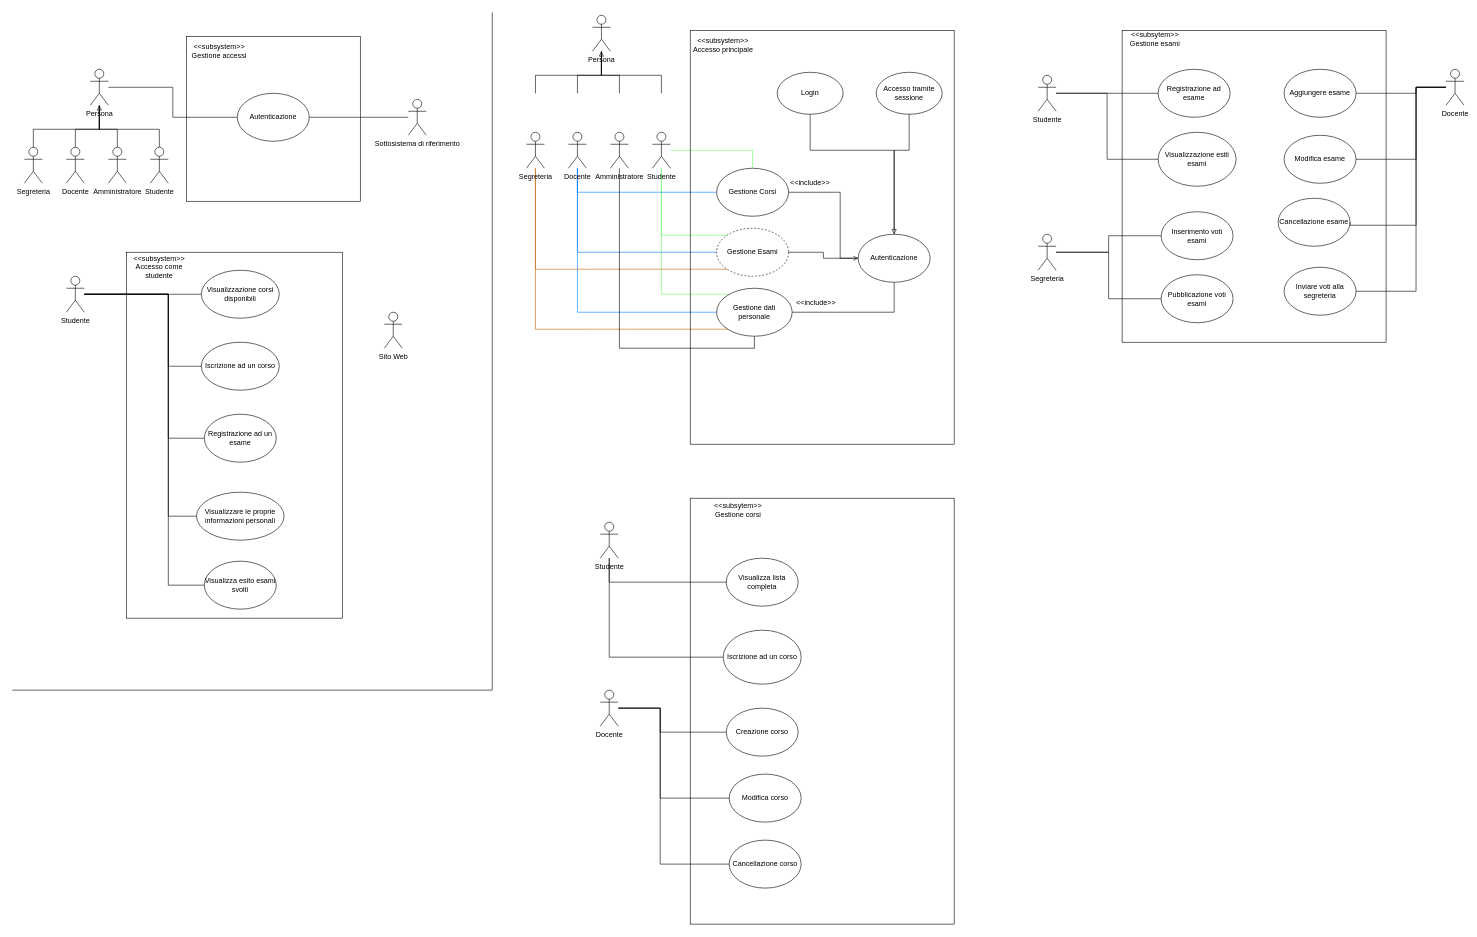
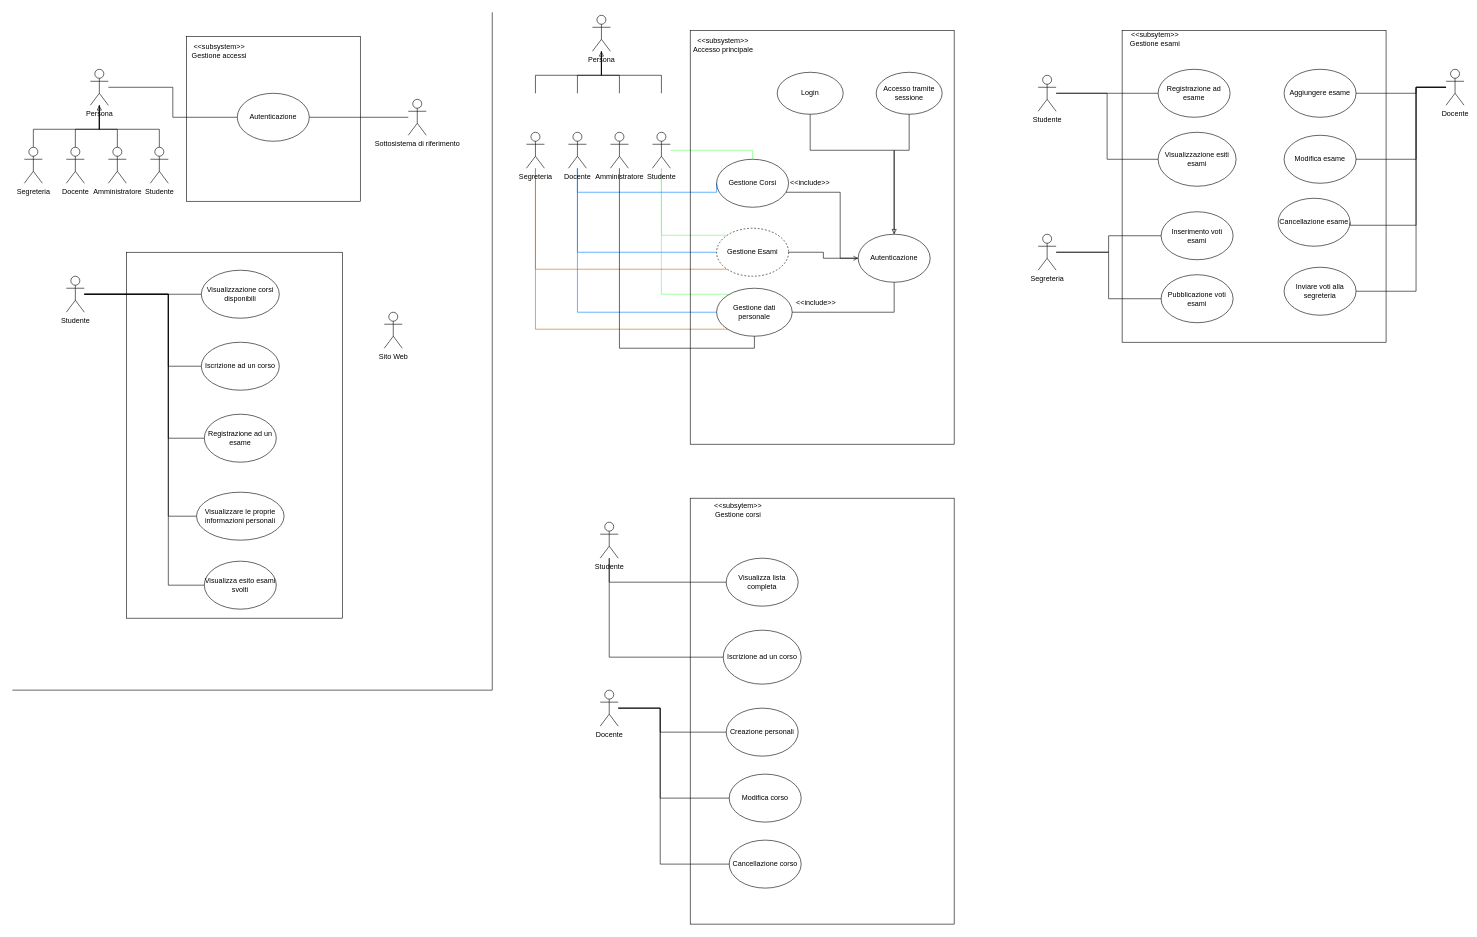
node "Gestione Corsi": moved (753, 192) -> (753, 183)
node "<<subsystem>> Accesso come studente": removed
node "Creazione corso": label "Creazione corso" -> "Creazione personali"
